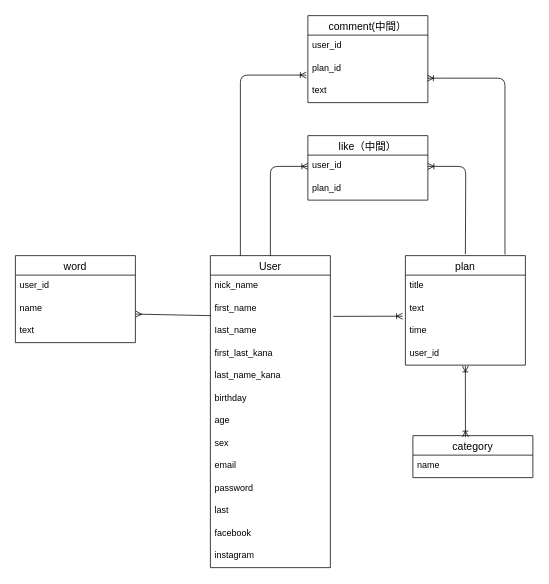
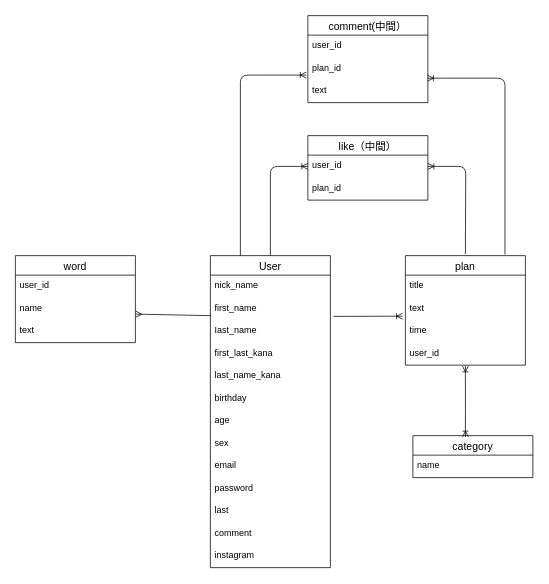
node "facebook": label "facebook" -> "comment"
